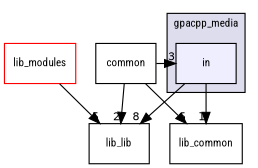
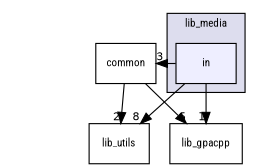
cluster "gpacpp_media": label "gpacpp_media" -> "lib_media"
node "lib_modules": removed
edge "common" -> "in": reversed
node "lib_lib": label "lib_lib" -> "lib_utils"
node "lib_common": label "lib_common" -> "lib_gpacpp"
